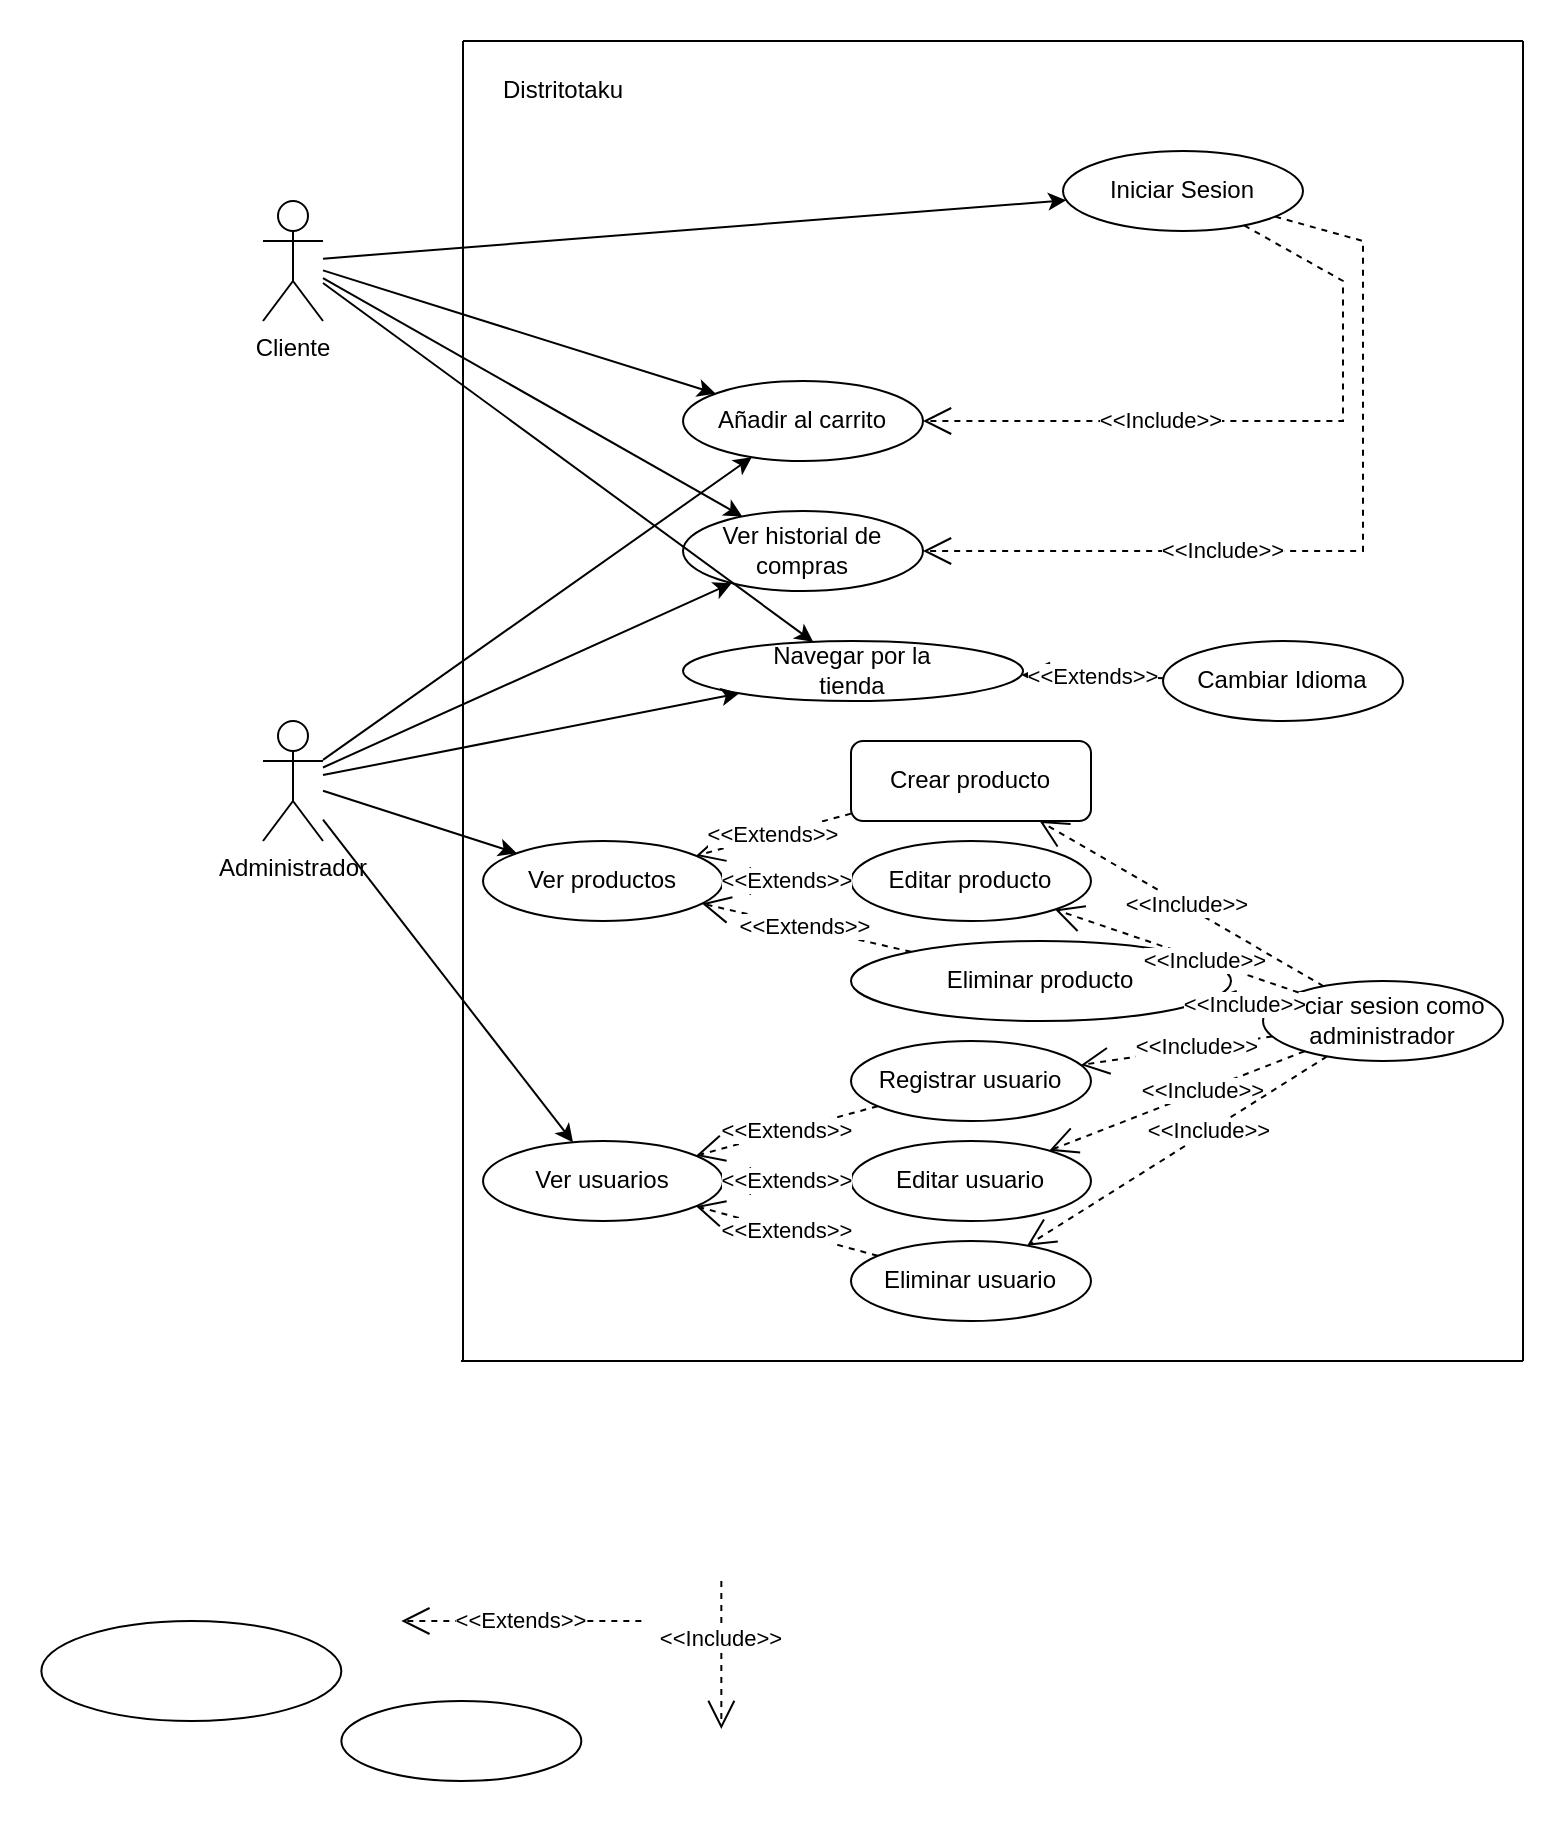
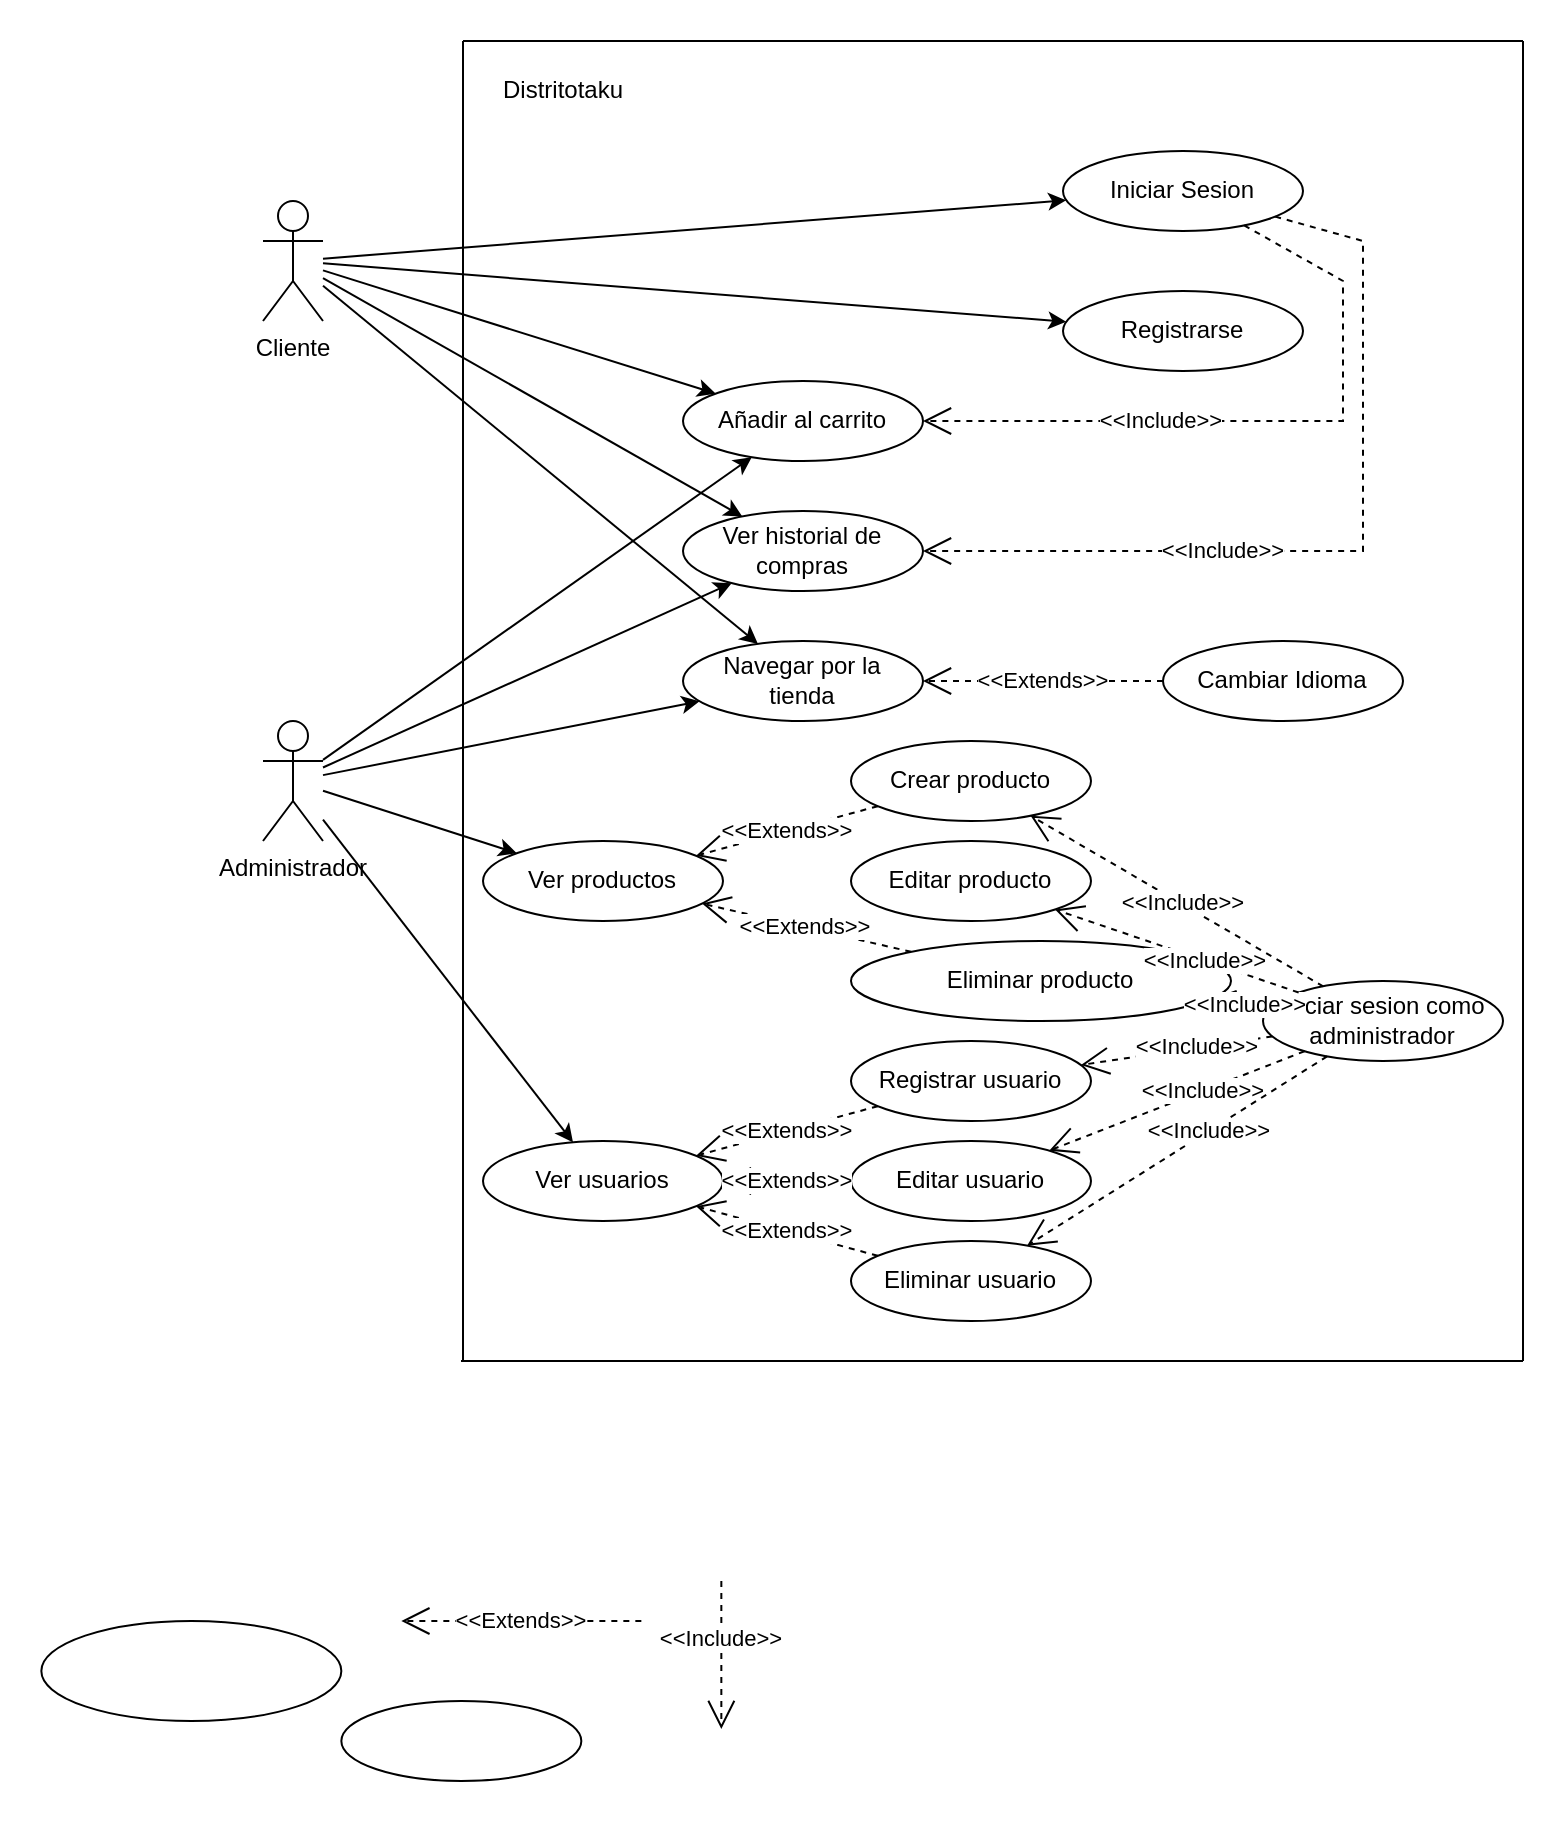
edge "Cliente" -> "Registrarse": added
node "Registrarse": added
node "Navegar por la tienda": size 340x60 -> 240x80
node "Crear producto": shape rounded rectangle -> ellipse
edge "Editar producto" -> "Ver productos": removed, label "<<Extends>>"
